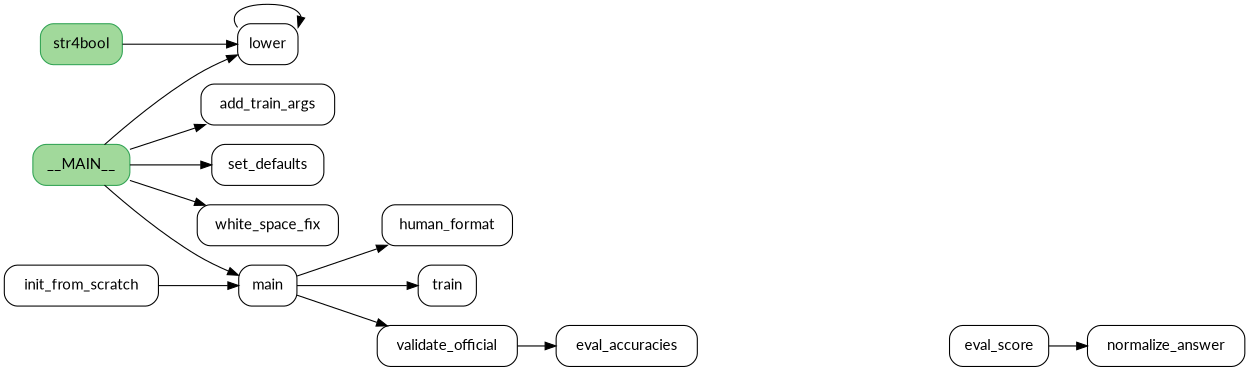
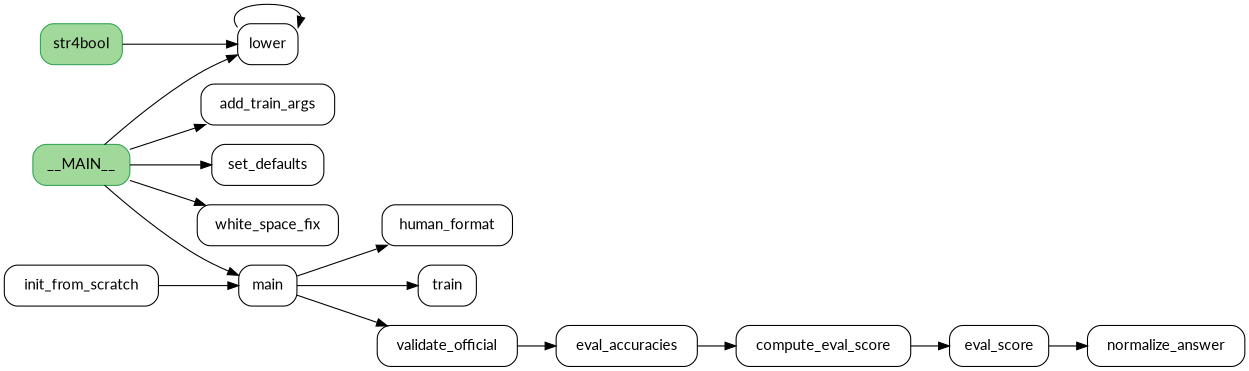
node "compute_eval_score": added
